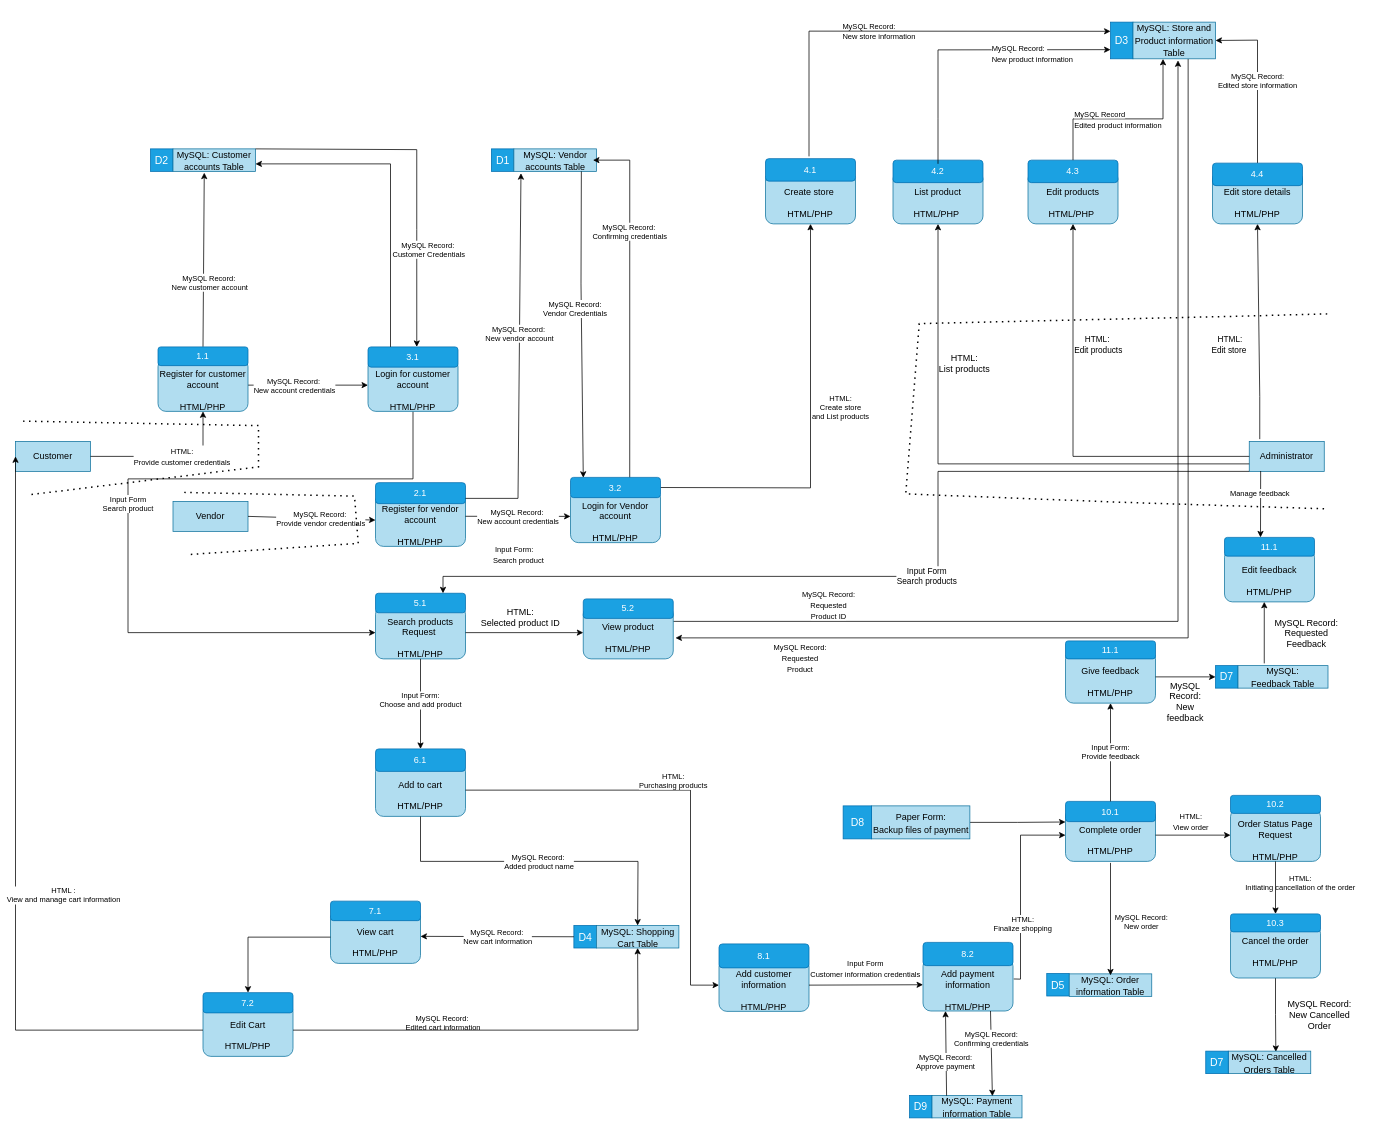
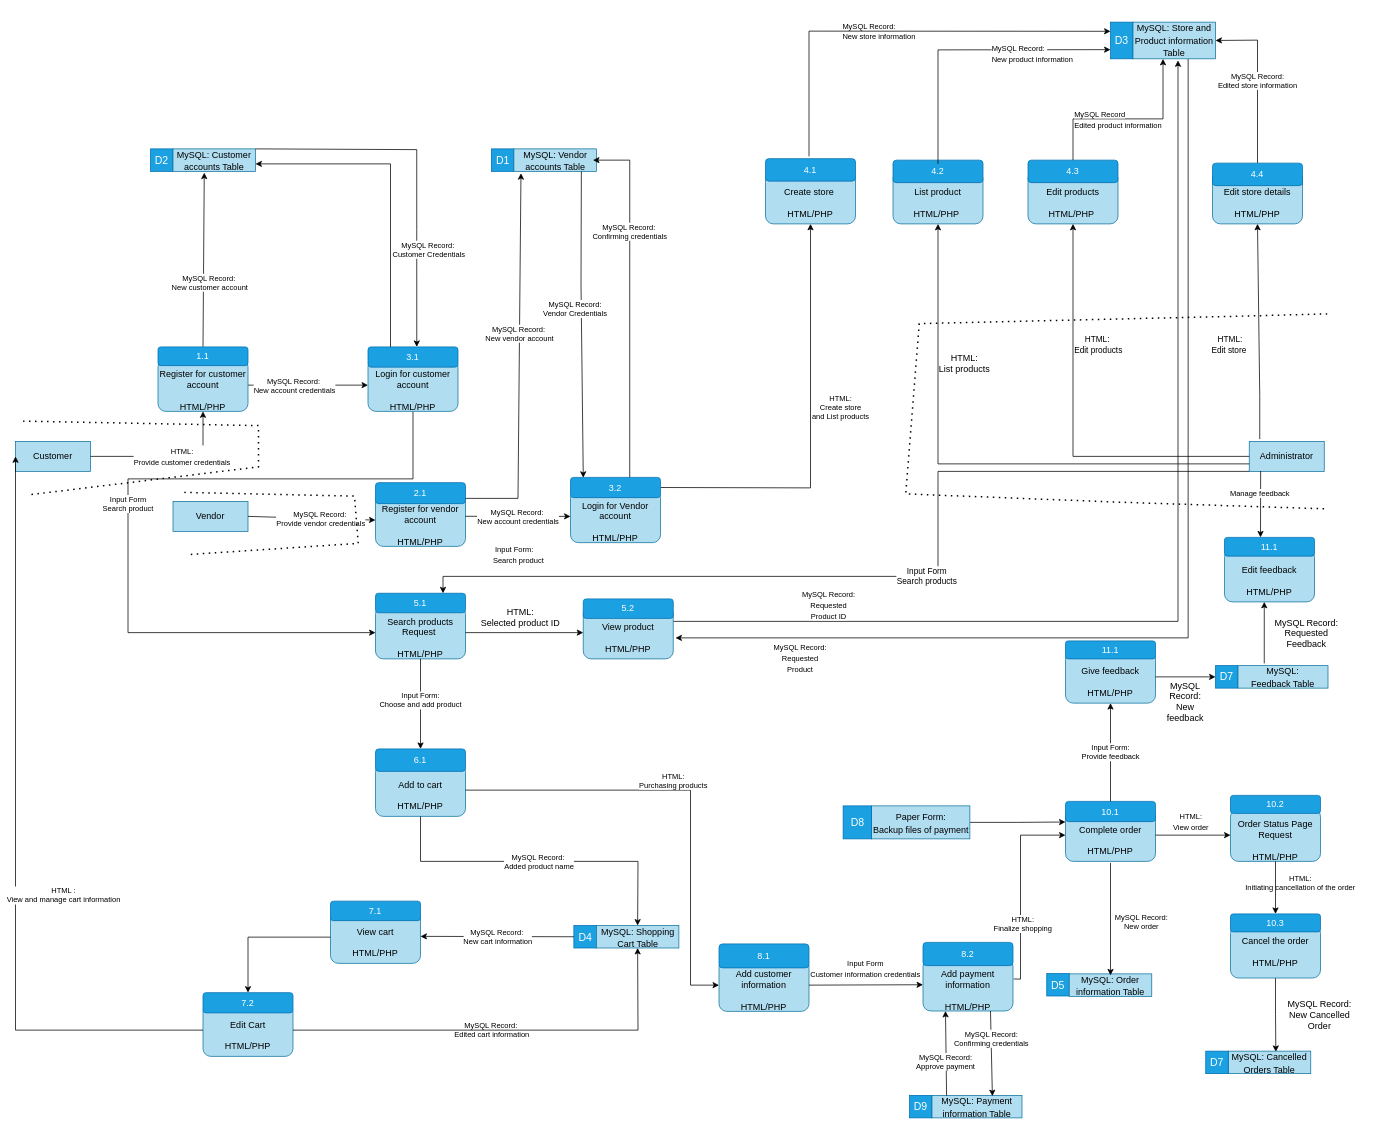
node "MySQL Record: Edited cart information": moved (443, 1023) -> (492, 1030)
